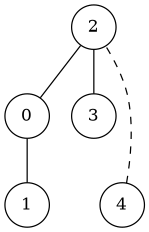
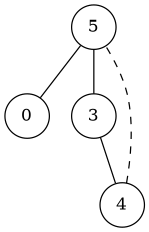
node "2": label "2" -> "5"
edge "3" -- "4": added
node "1": removed
